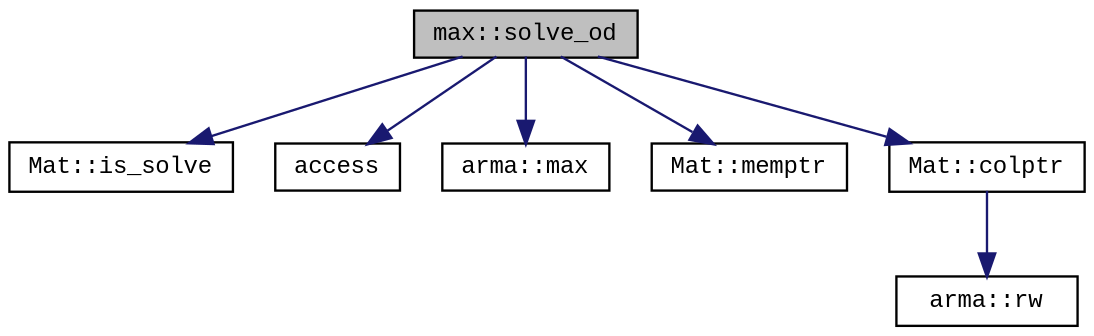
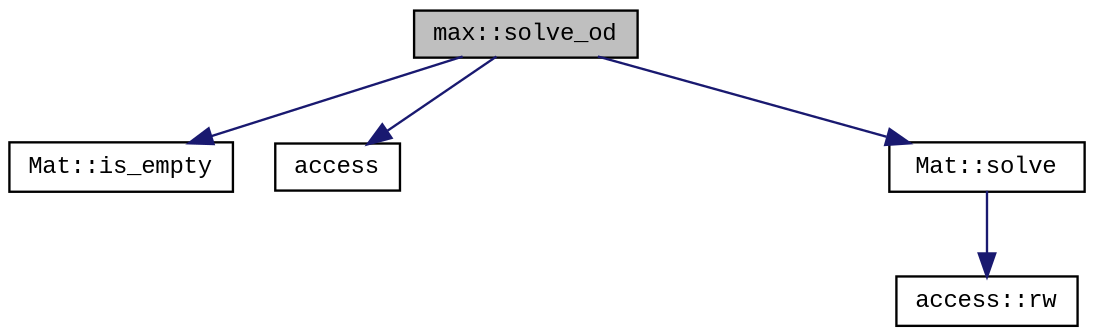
node "Mat::is_solve": label "Mat::is_solve" -> "Mat::is_empty"
node "arma::max": removed
node "Mat::memptr": removed
node "Mat::colptr": label "Mat::colptr" -> "Mat::solve"
node "arma::rw": label "arma::rw" -> "access::rw"
